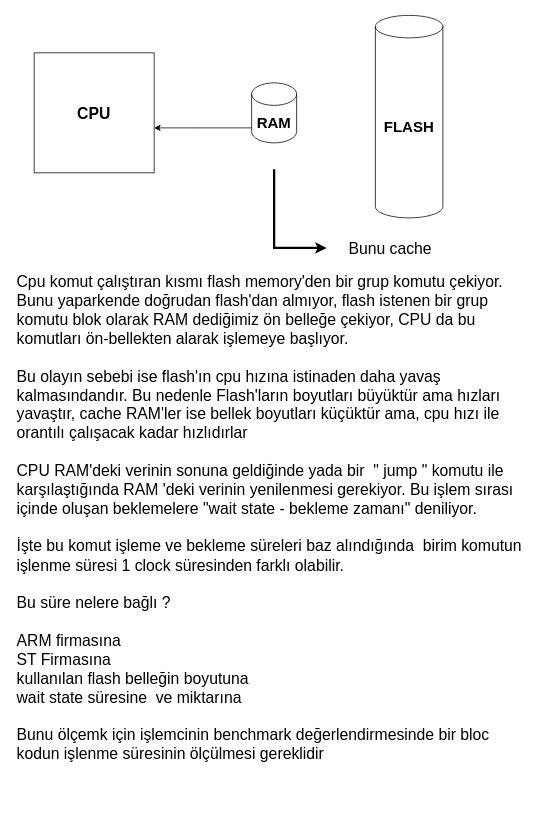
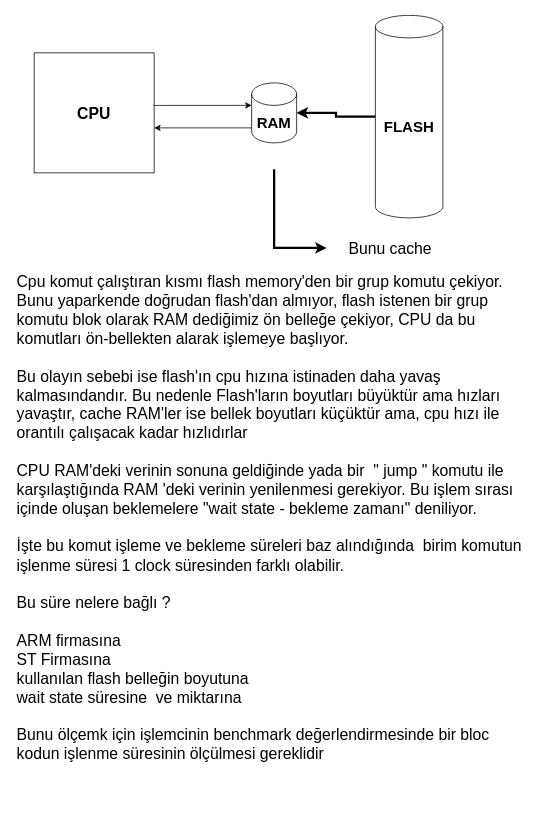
edge "CPU" -> "RAM": added
edge "FLASH" -> "RAM": added
